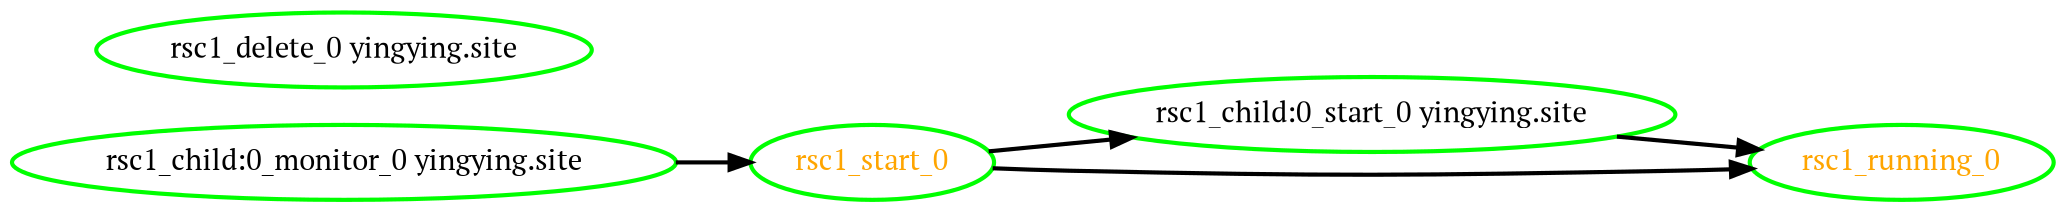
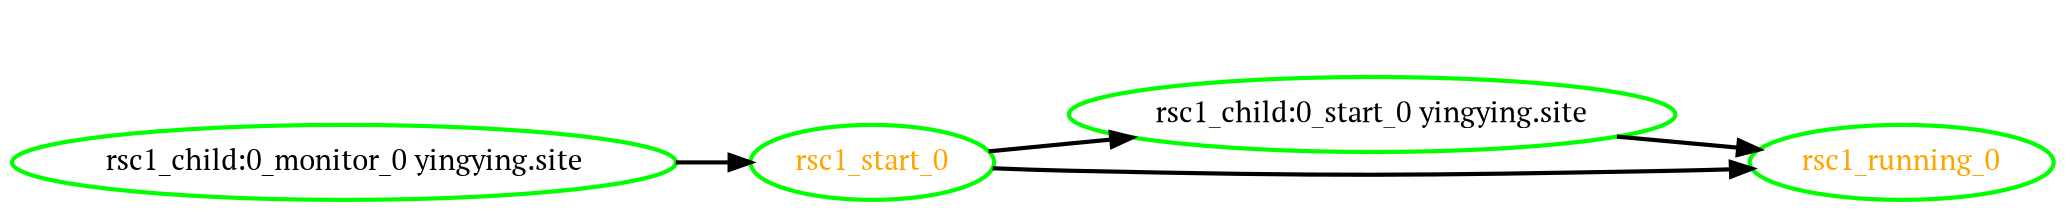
node "rsc1_delete_0 yingying.site": removed
